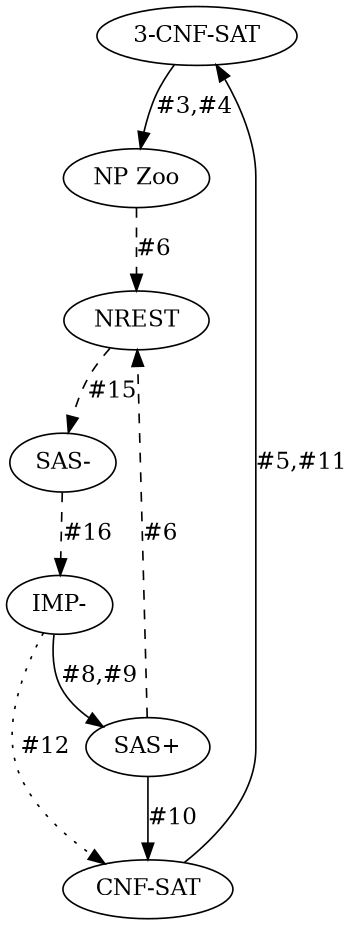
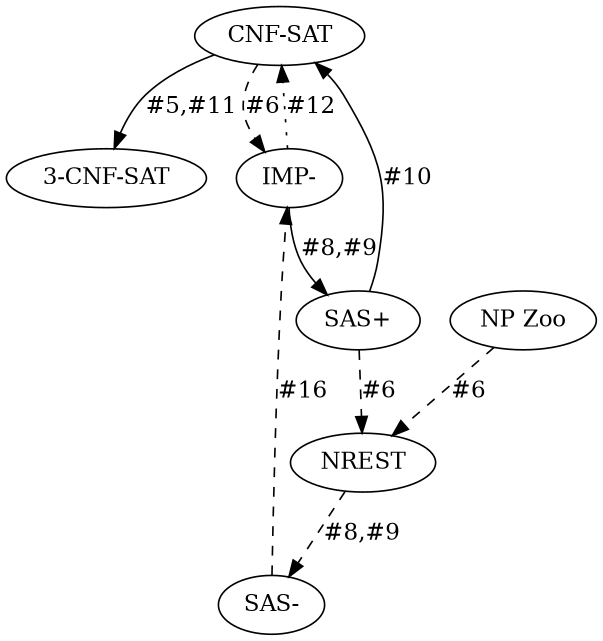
edge "3-CNF-SAT" -> "NP Zoo": removed, label "#3,#4"
edge "CNF-SAT" -> "IMP-": added, label "#6"
edge "NREST" -> "SAS-": label "#15" -> "#8,#9"
